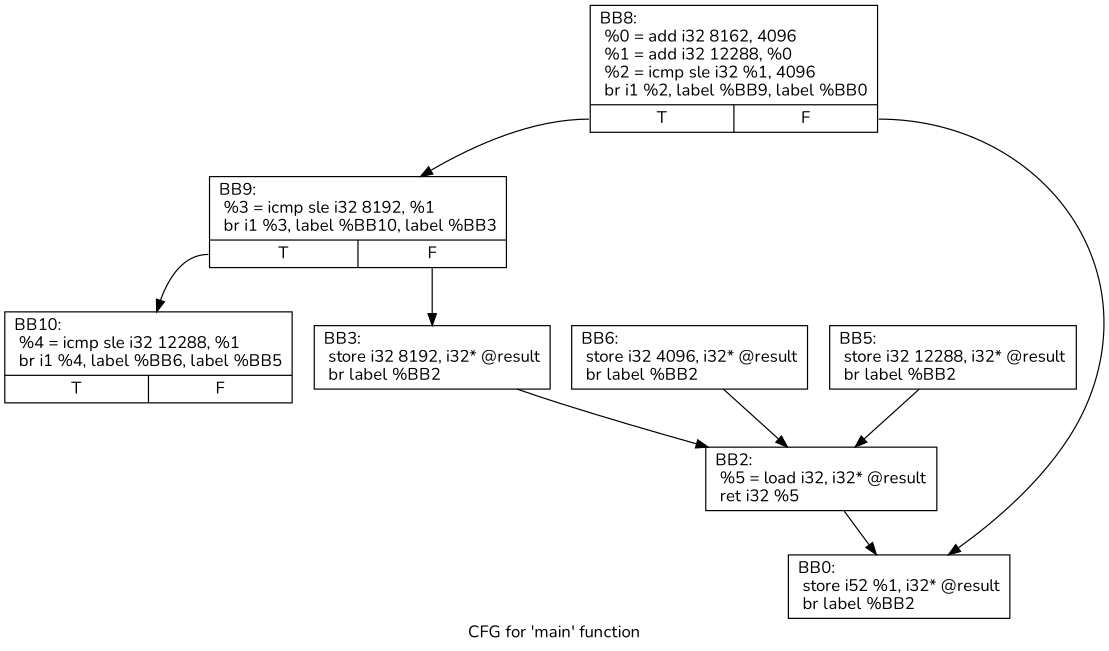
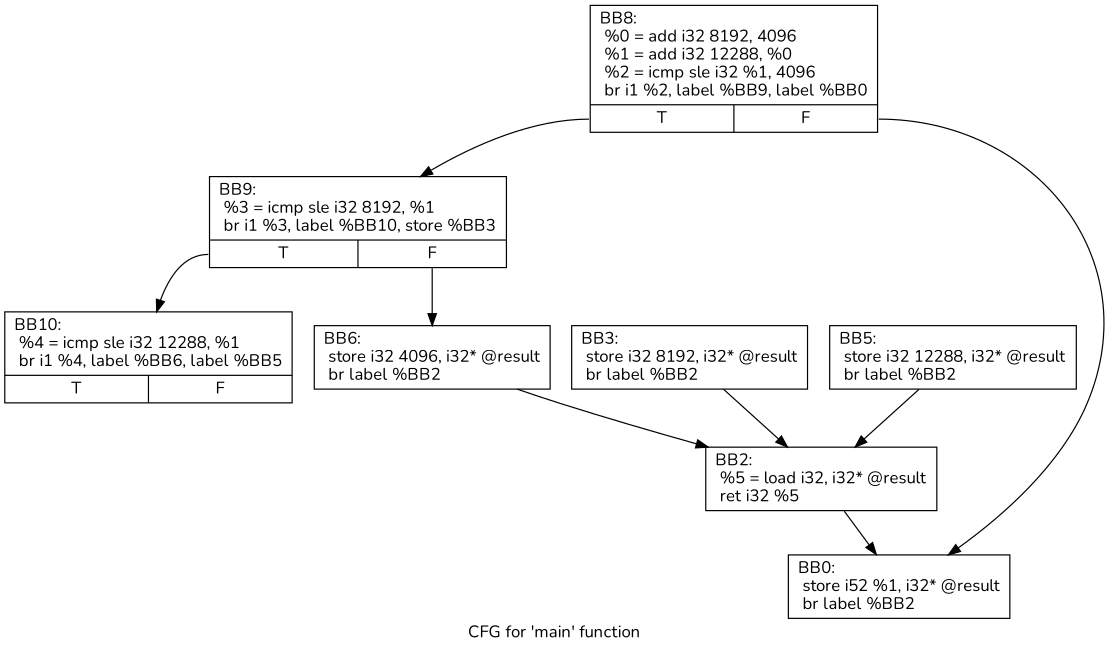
node "BB8:": text "%0 = add i32 8162, 4096" -> "%0 = add i32 8192, 4096"
node "BB9:": text "br i1 %3, label %BB10, label %BB3" -> "br i1 %3, label %BB10, store %BB3"
edge "BB9:" -> "BB3:": now "BB9:" -> "BB6:"
